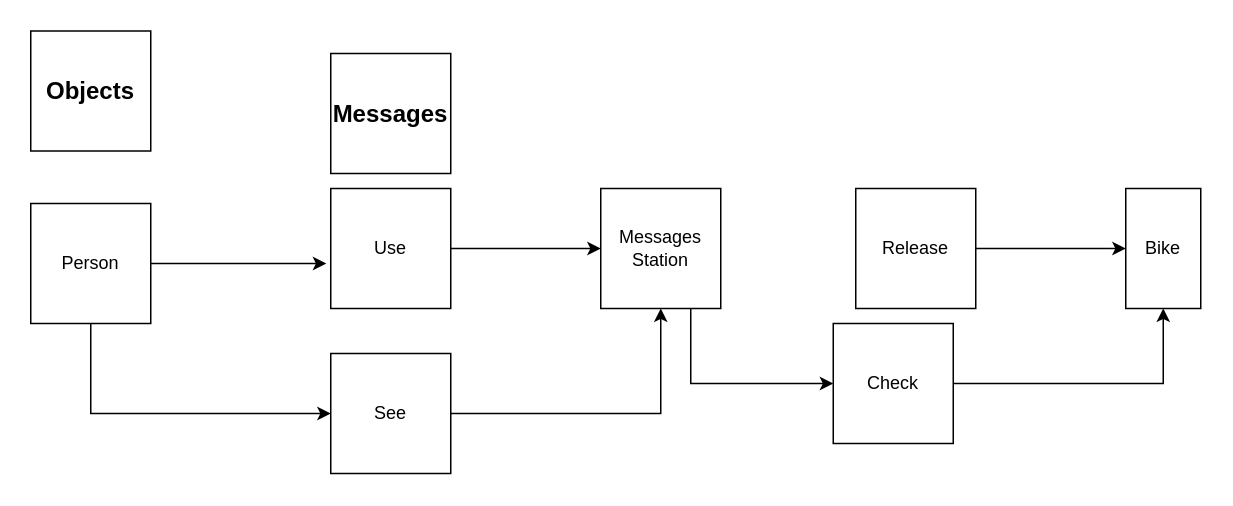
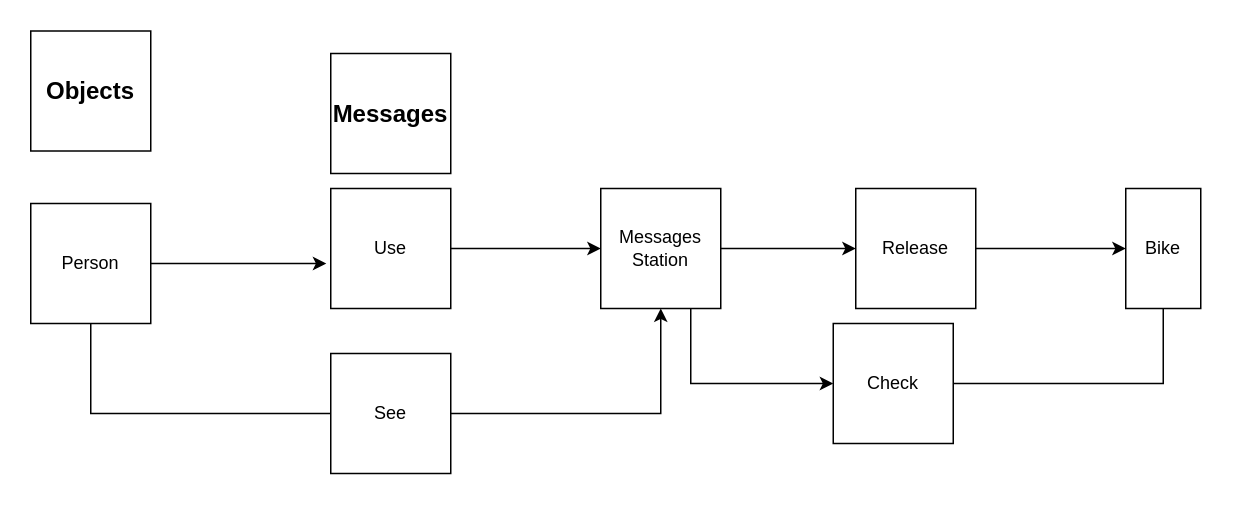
edge "Messages Station" -> "Release": added
edge "Check" -> "Bike": arrowhead classic -> none
edge "Person" -> "See": arrowhead classic -> none
